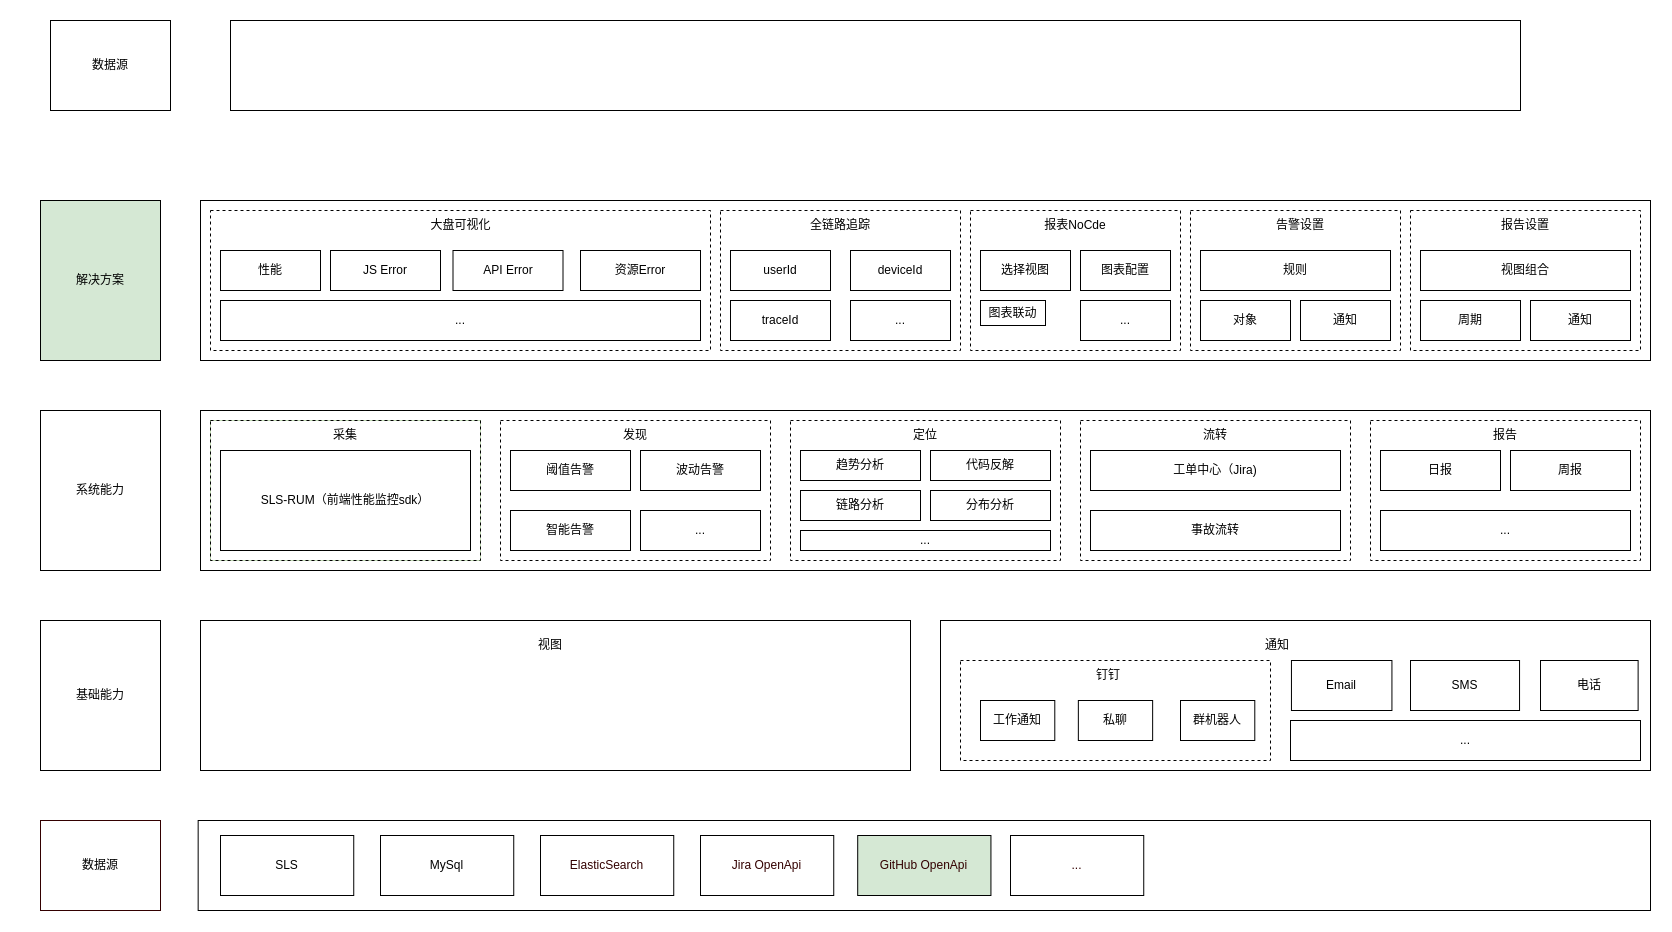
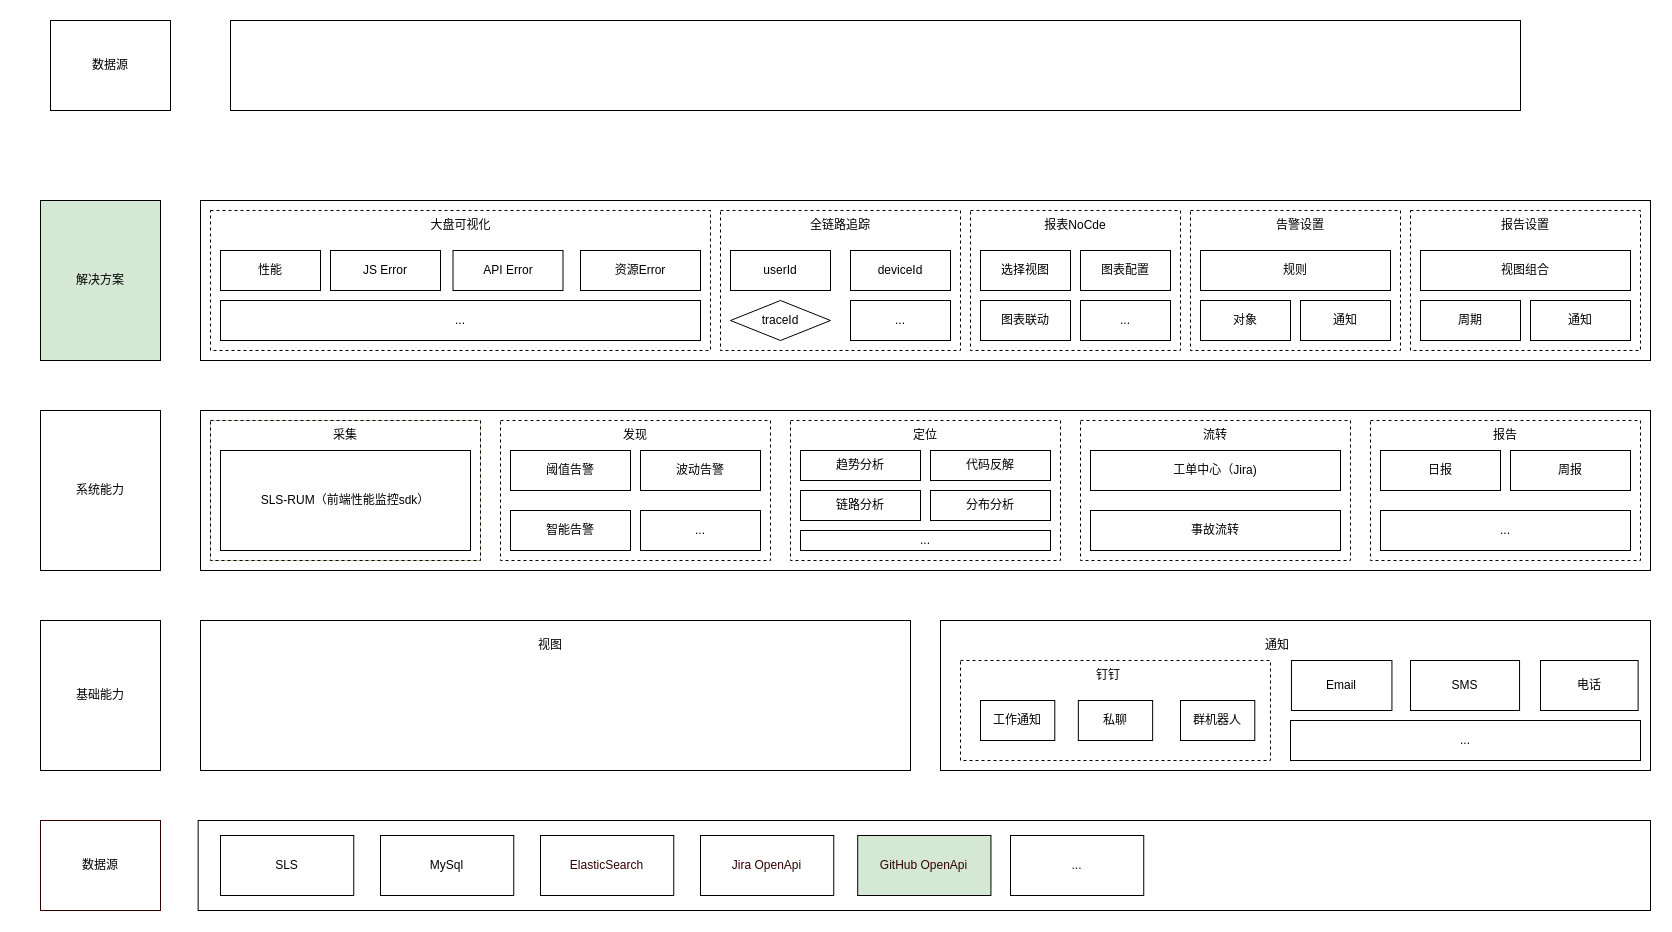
node "图表联动": size 65x25 -> 90x40
node "traceId": shape rectangle -> diamond
